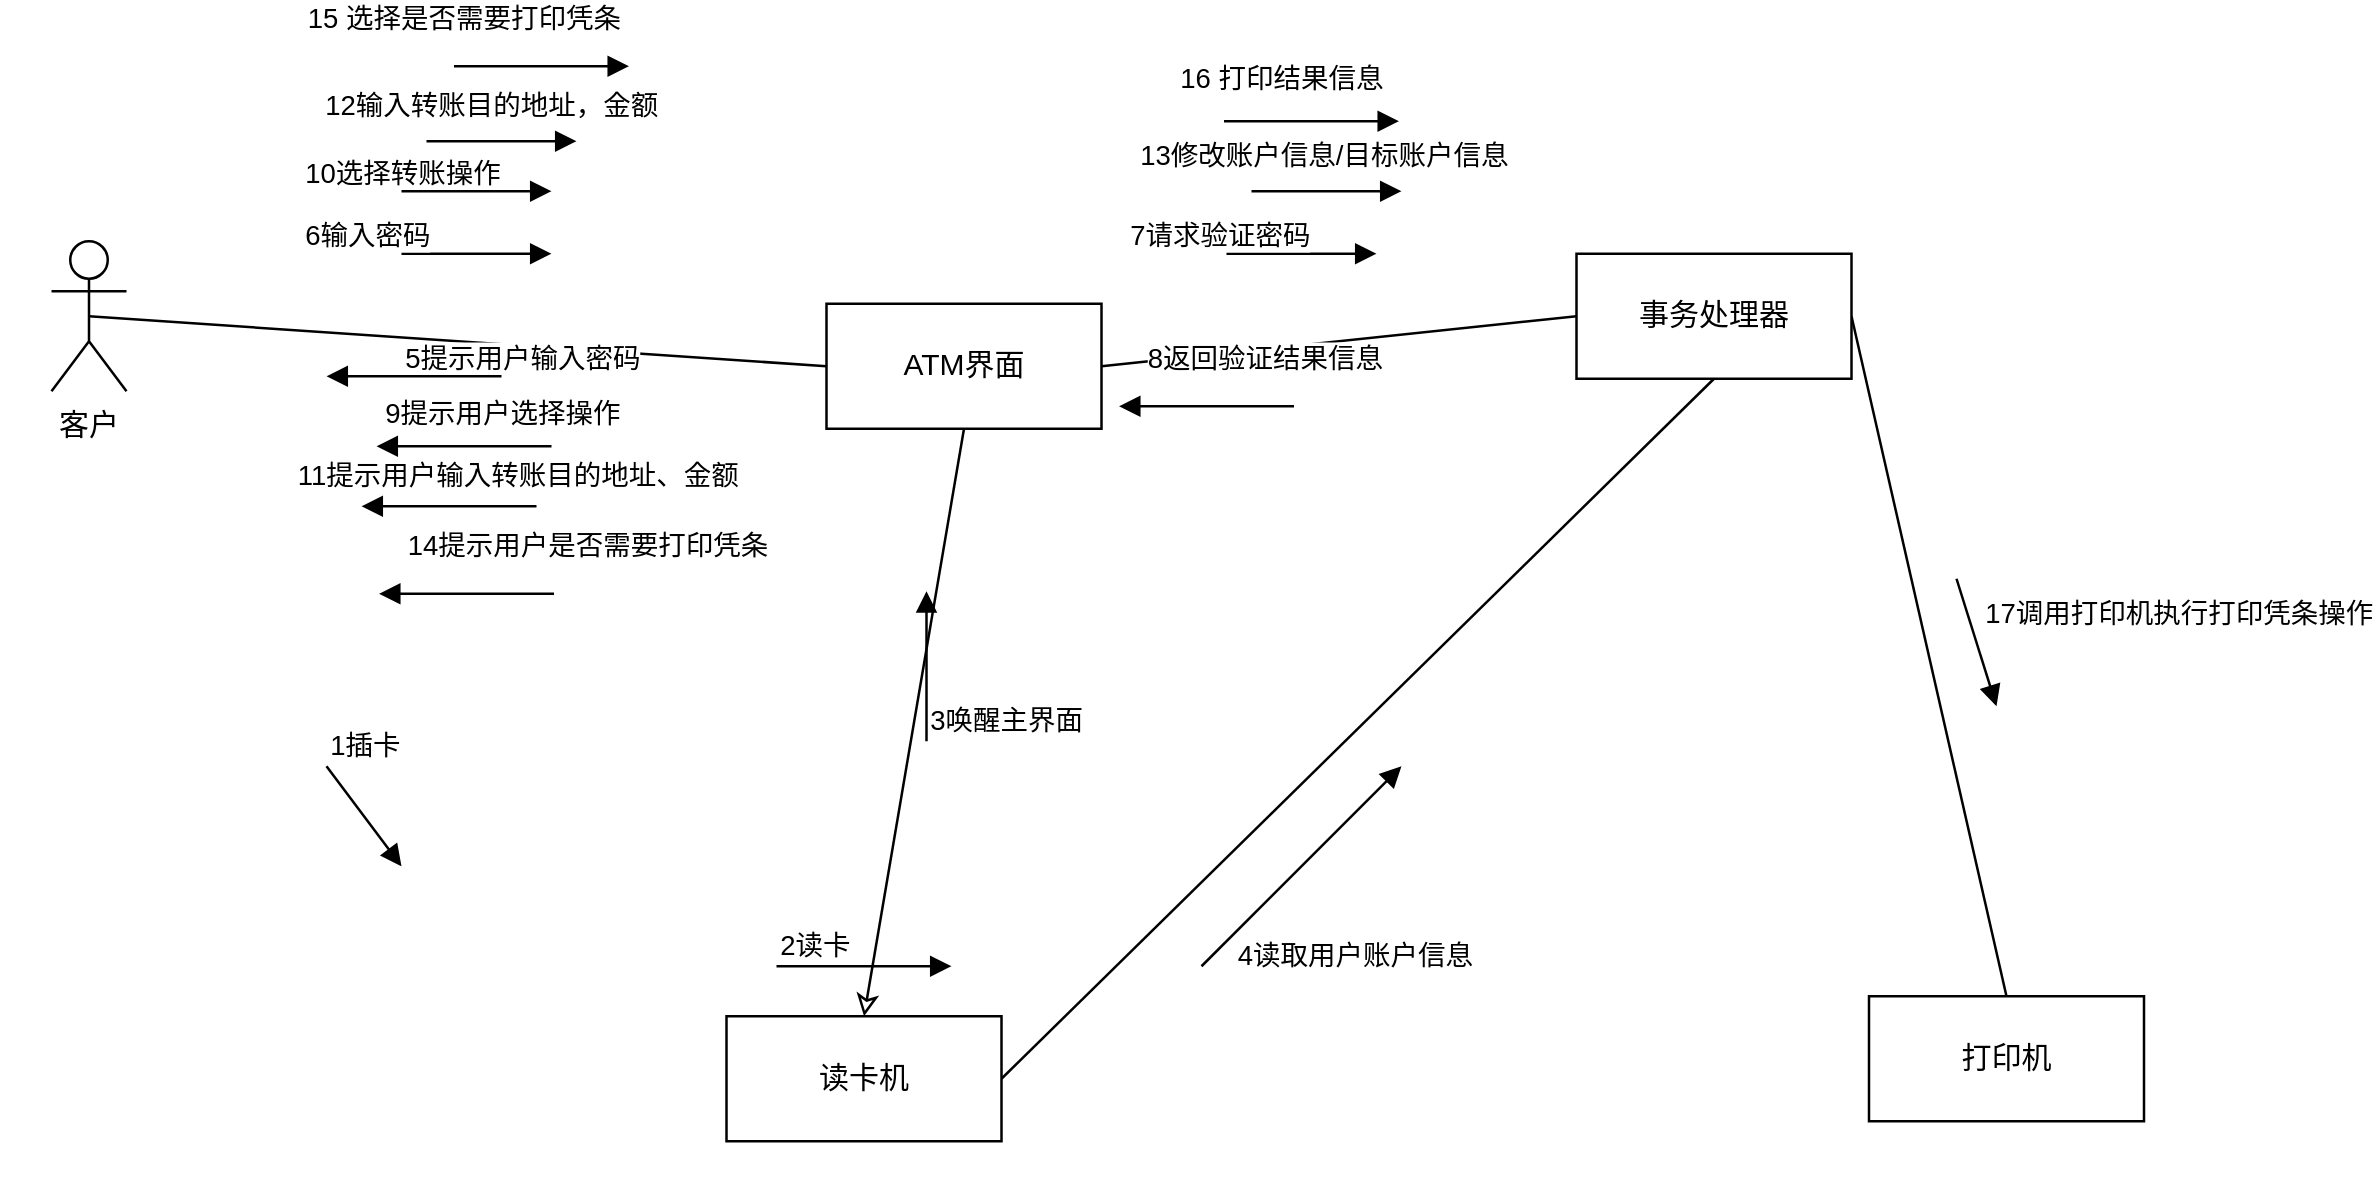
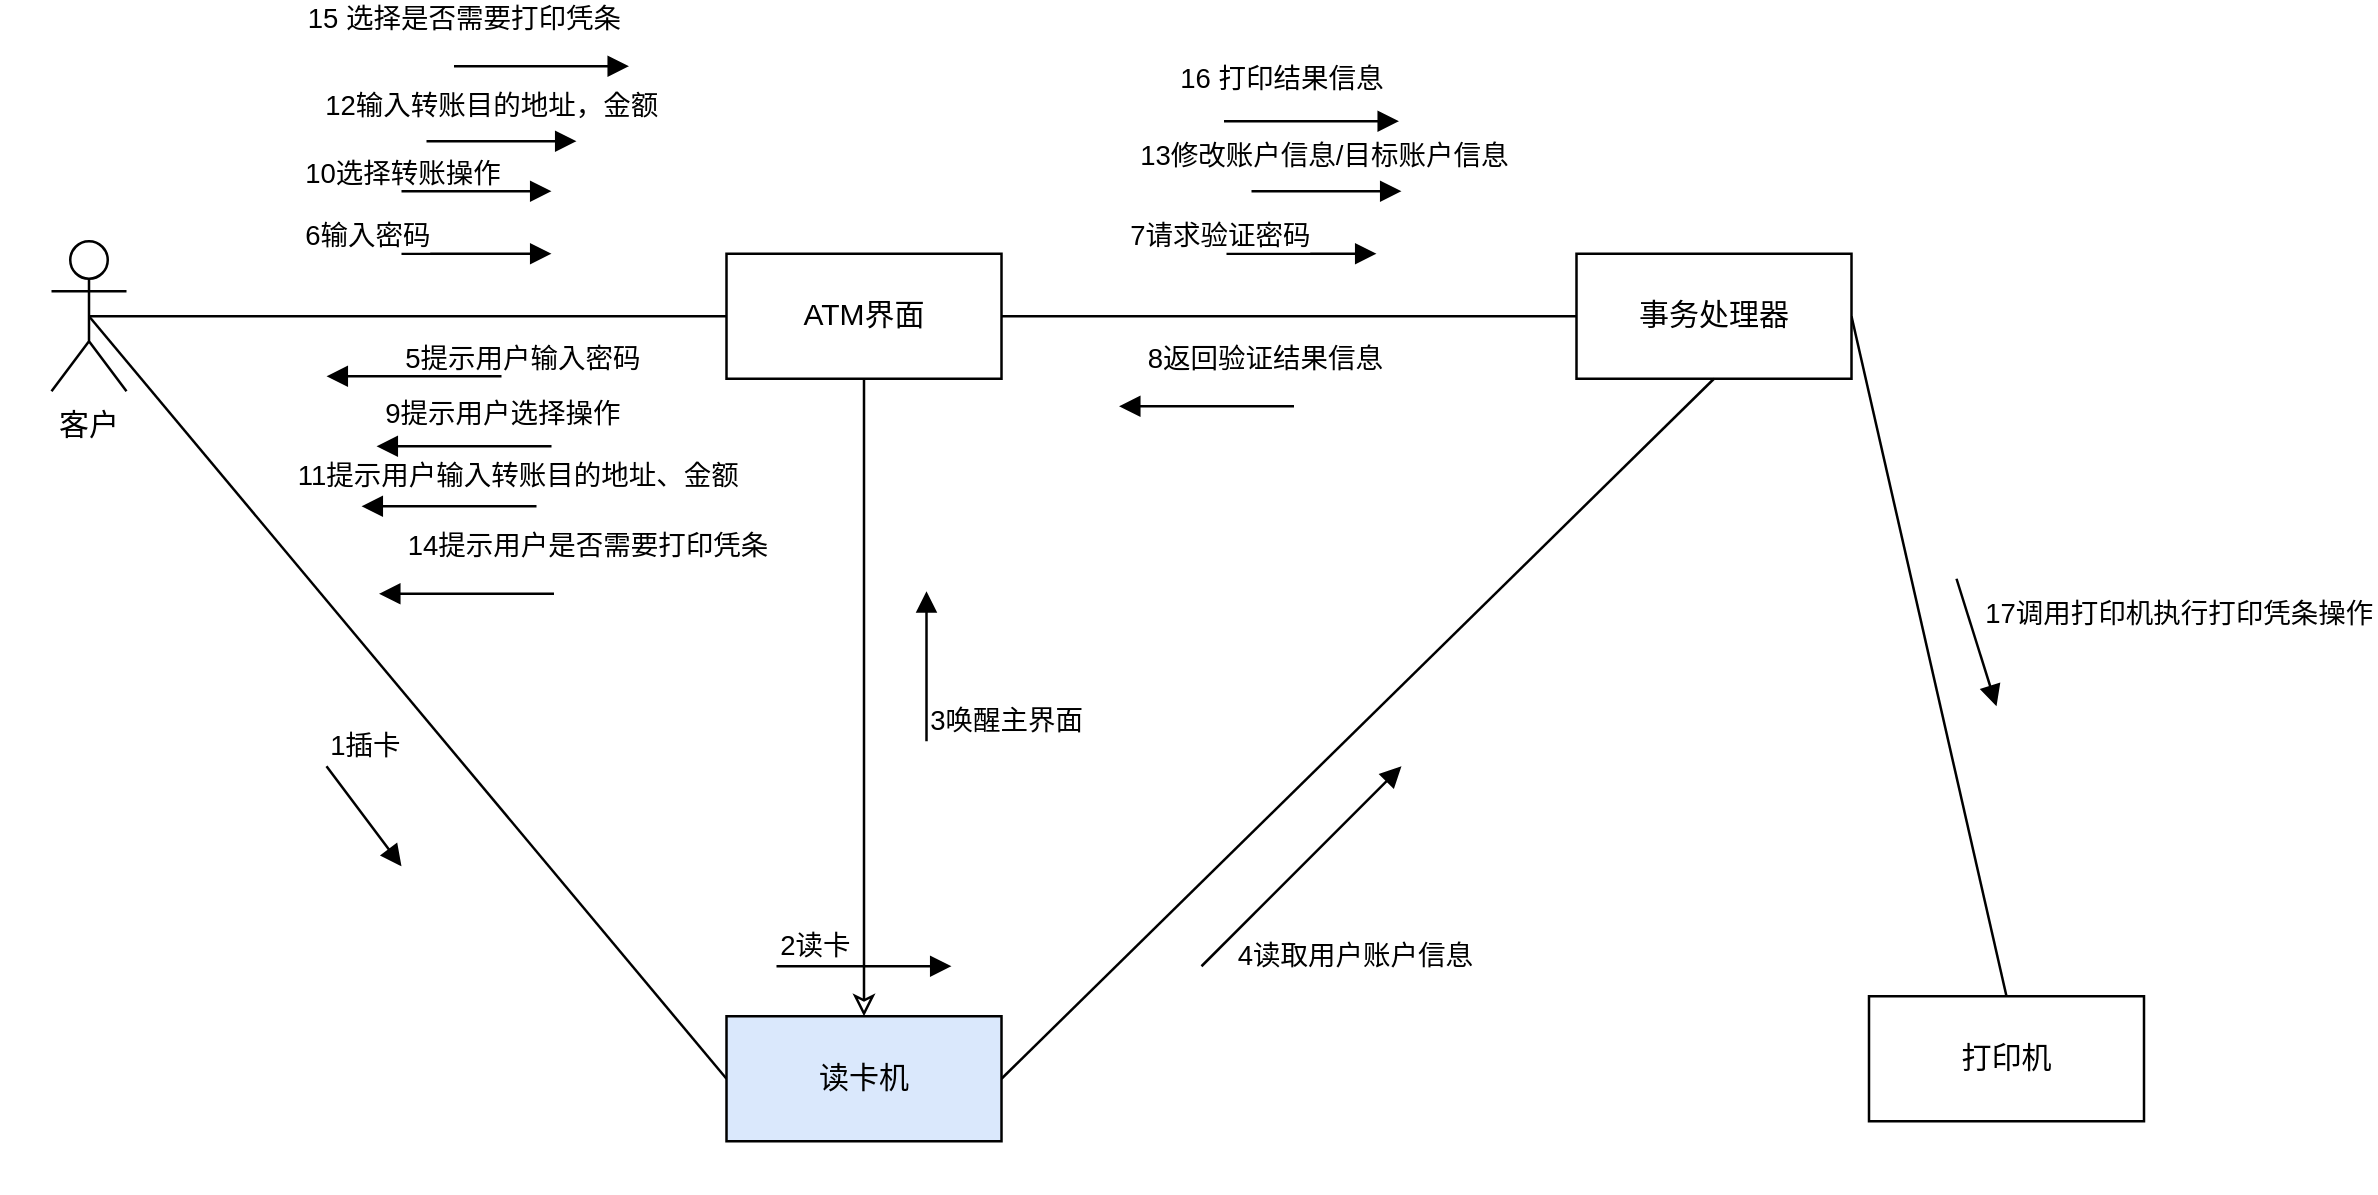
node "ATM界面": moved (964, 366) -> (864, 316)
edge "客户" -- "读卡机": added
node "读卡机": fillcolor #ffffff -> #dae8fc
